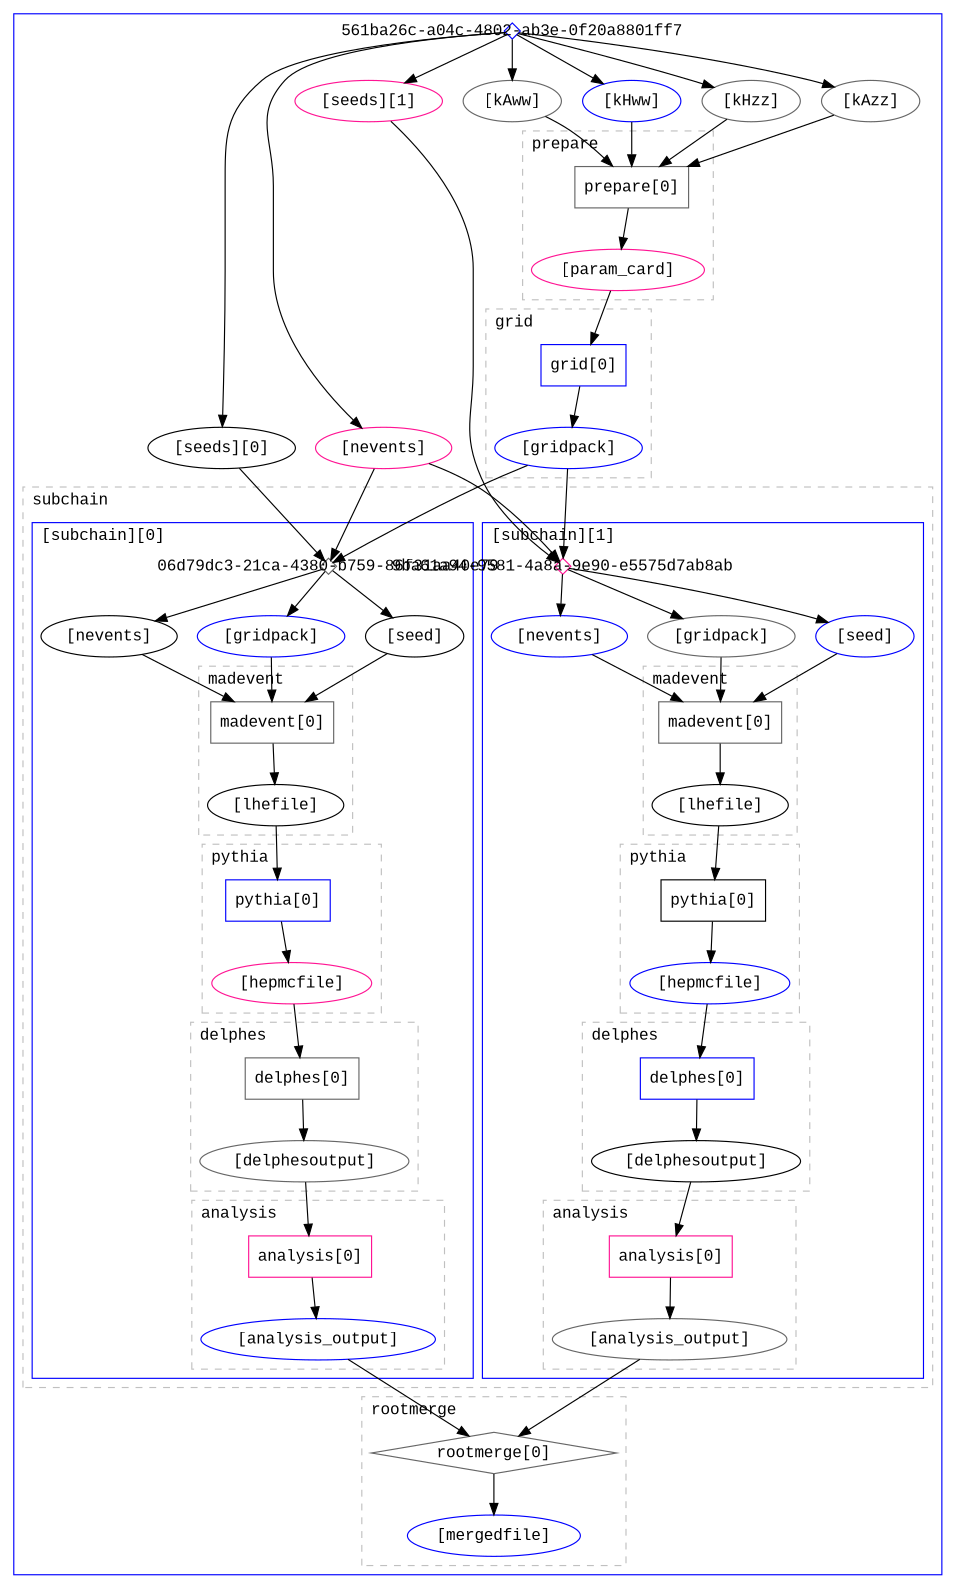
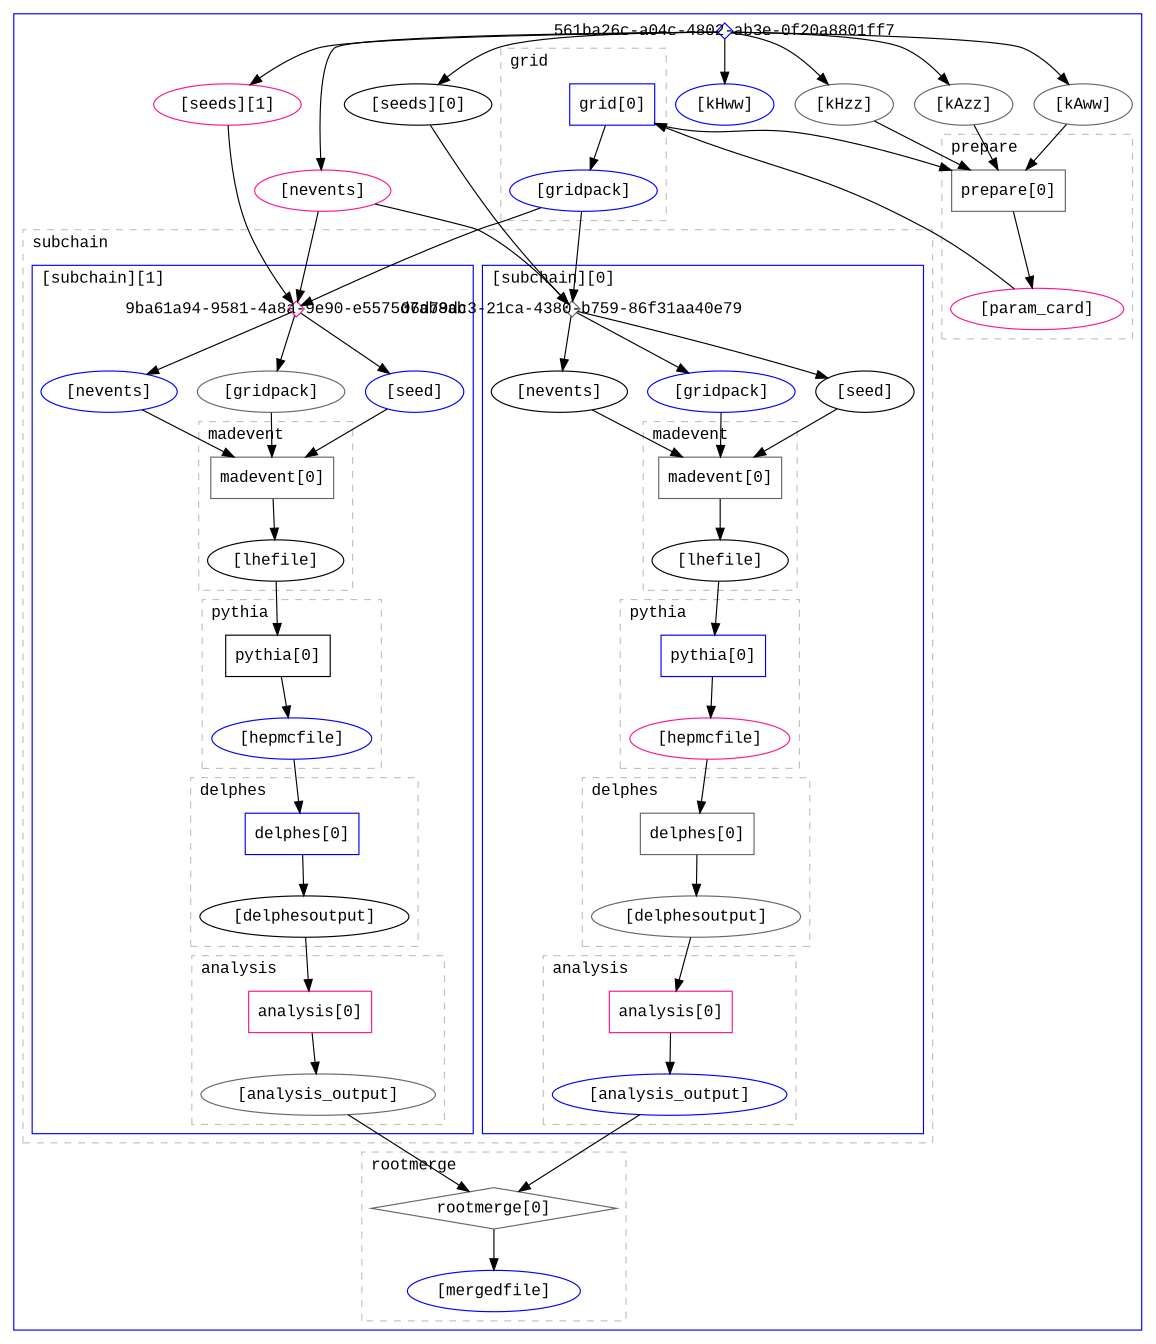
edge "[kHww]" -> "prepare[0]": now "grid[0]" -> "prepare[0]"
